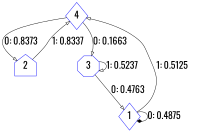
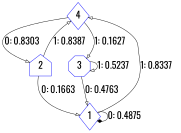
edge "4" -> "2": label "0: 0.8373   " -> "0: 0.8303   "
edge "2" -> "4": label "1: 0.8337   " -> "1: 0.8387   "
edge "4" -> "3": label "0: 0.1663   " -> "1: 0.1627   "
edge "1" -> "4": label "1: 0.5125   " -> "1: 0.8337   "
edge "2" -> "1": added, label "0: 0.1663"
